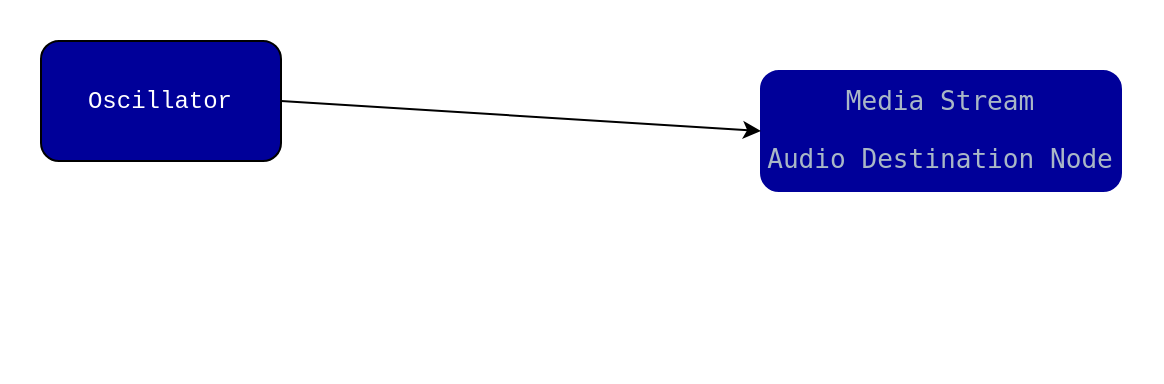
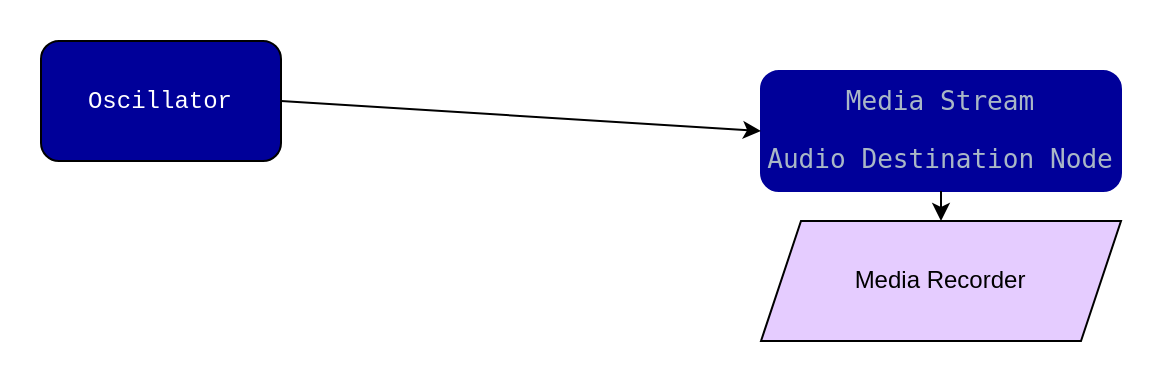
edge "Media StreamAudio Destination Node" -> "Media Recorder": added
node "Media Recorder": added
